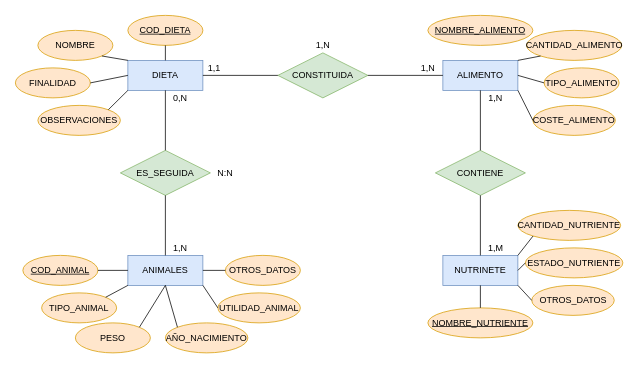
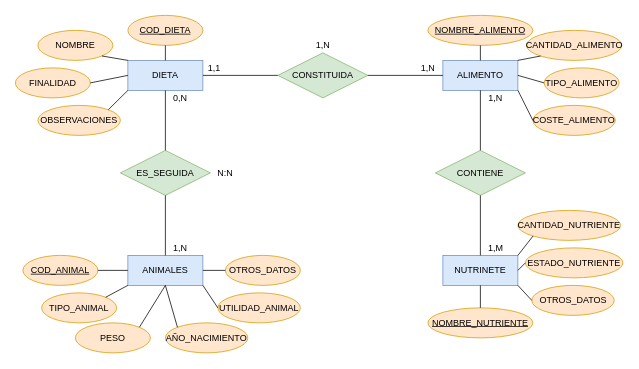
edge "NOMBRE_ALIMENTO" -- "ALIMENTO": added
